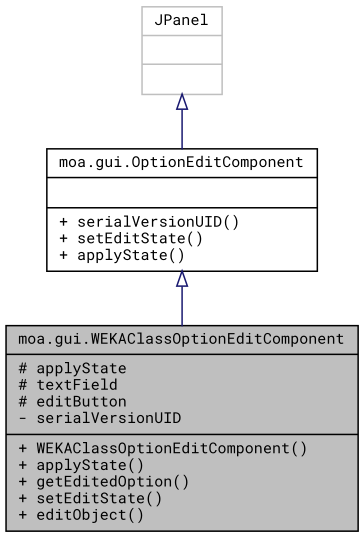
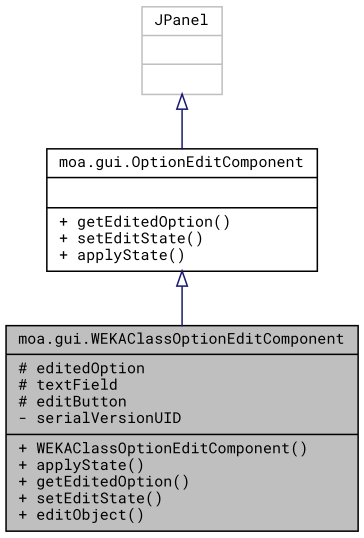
node "moa.gui.OptionEditComponent": text "+ serialVersionUID()" -> "+ getEditedOption()"
node "moa.gui.WEKAClassOptionEditComponent": text "# applyState" -> "# editedOption"
